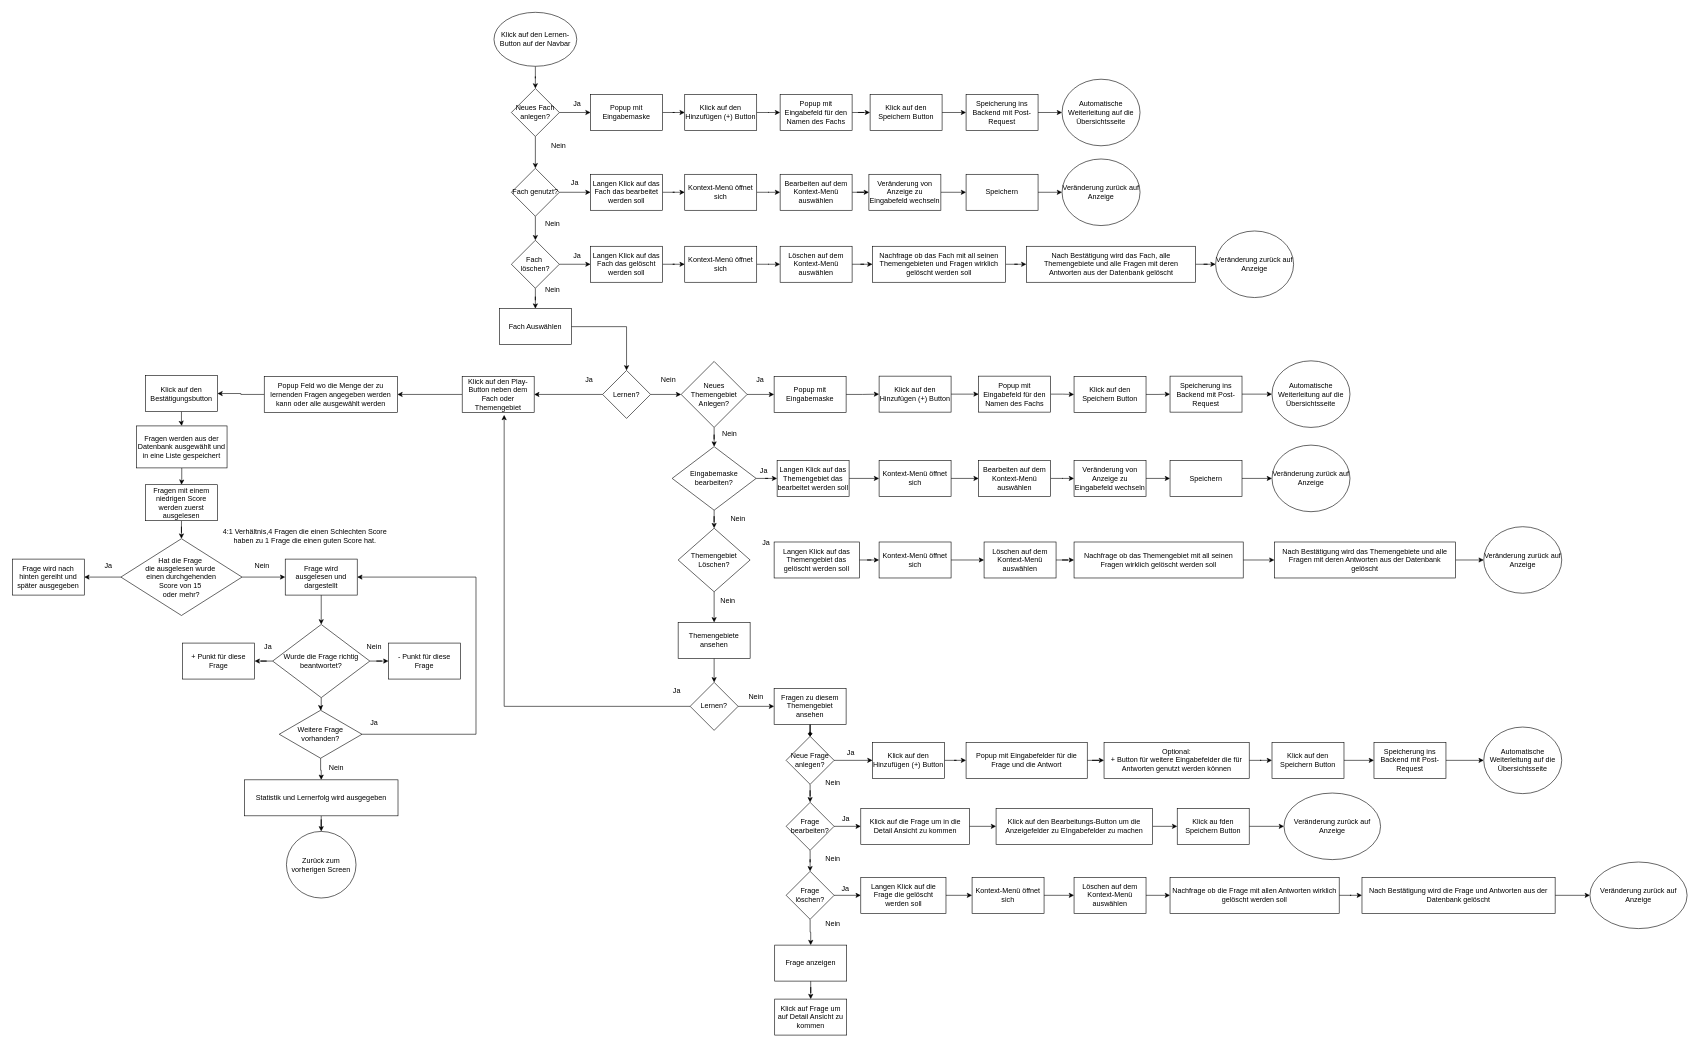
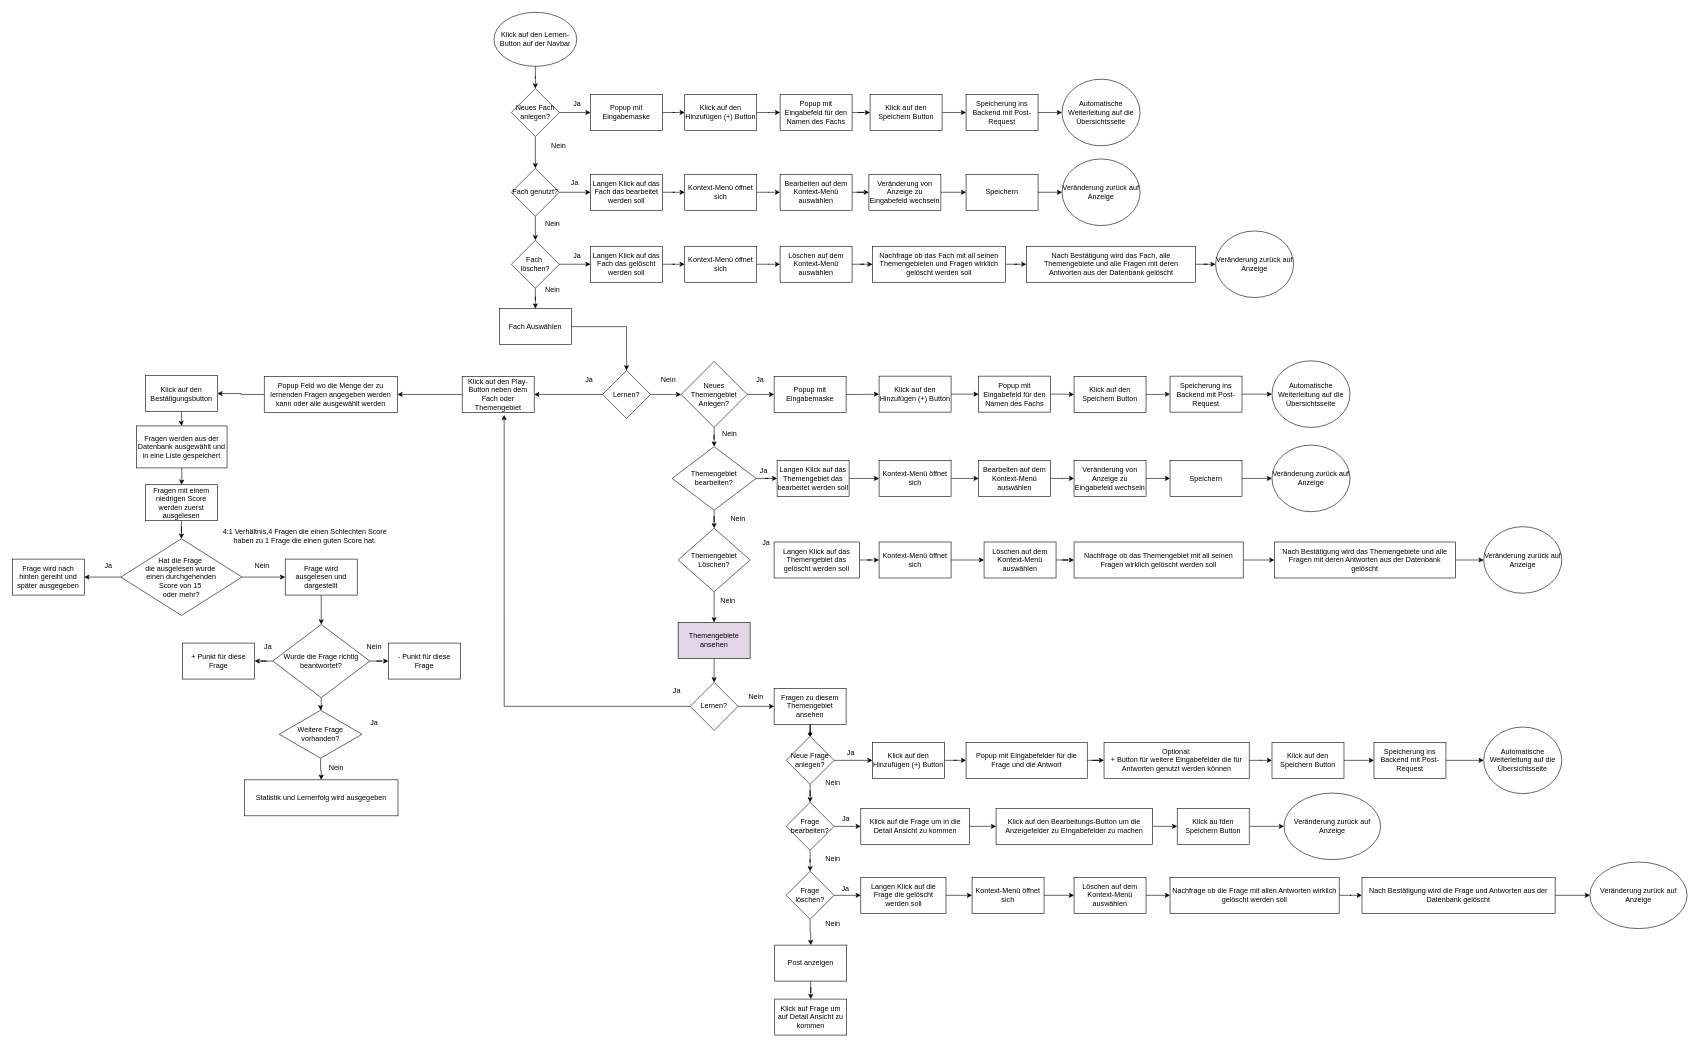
node "Eingabemaske bearbeiten?": label "Eingabemaske bearbeiten?" -> "Themengebiet bearbeiten?"
edge "Weitere Frage vorhanden?" -> "Frage wird ausgelesen und dargestellt": removed
node "Themengebiete ansehen": fillcolor #ffffff -> #e1d5e7
edge "Statistik und Lernerfolg wird ausgegeben" -> "Zurück zum vorherigen Screen": removed
node "Zurück zum vorherigen Screen": removed
node "Frage anzeigen": label "Frage anzeigen" -> "Post anzeigen"
